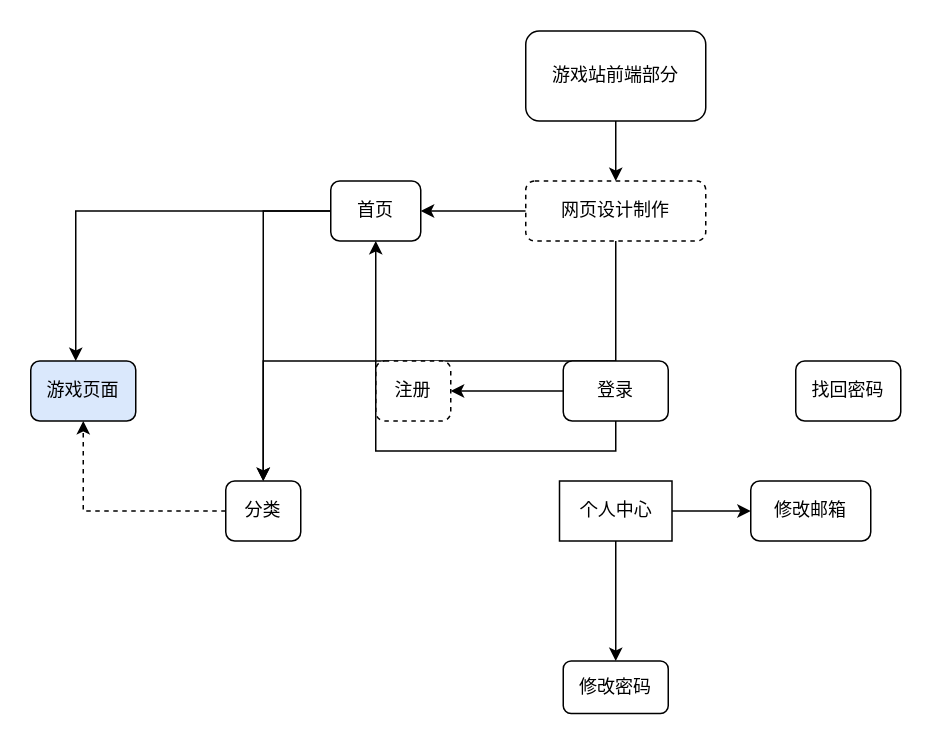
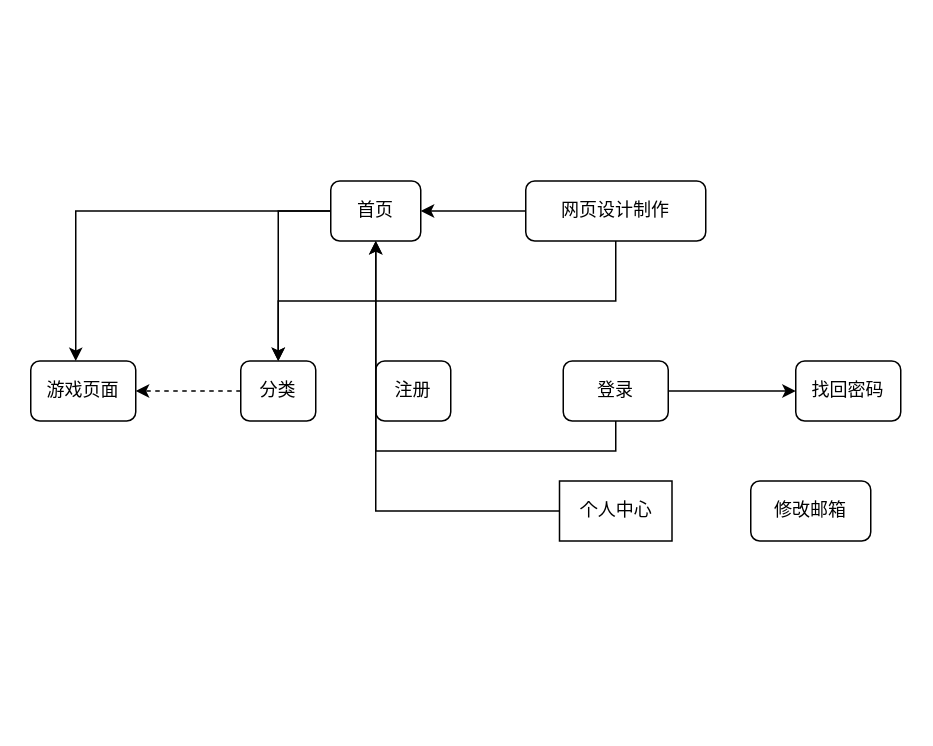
node "游戏站前端部分": removed
edge "游戏站前端部分" -> "网页设计制作": removed
node "网页设计制作": style dashed -> solid
node "游戏页面": fillcolor #dae8fc -> #ffffff
node "注册": style dashed -> solid
edge "登录" -> "注册": now "登录" -> "找回密码"
node "分类": moved (263, 511) -> (278, 391)
edge "个人中心" -> "修改邮箱": now "个人中心" -> "首页"
edge "个人中心" -> "修改密码": removed
node "修改密码": removed
